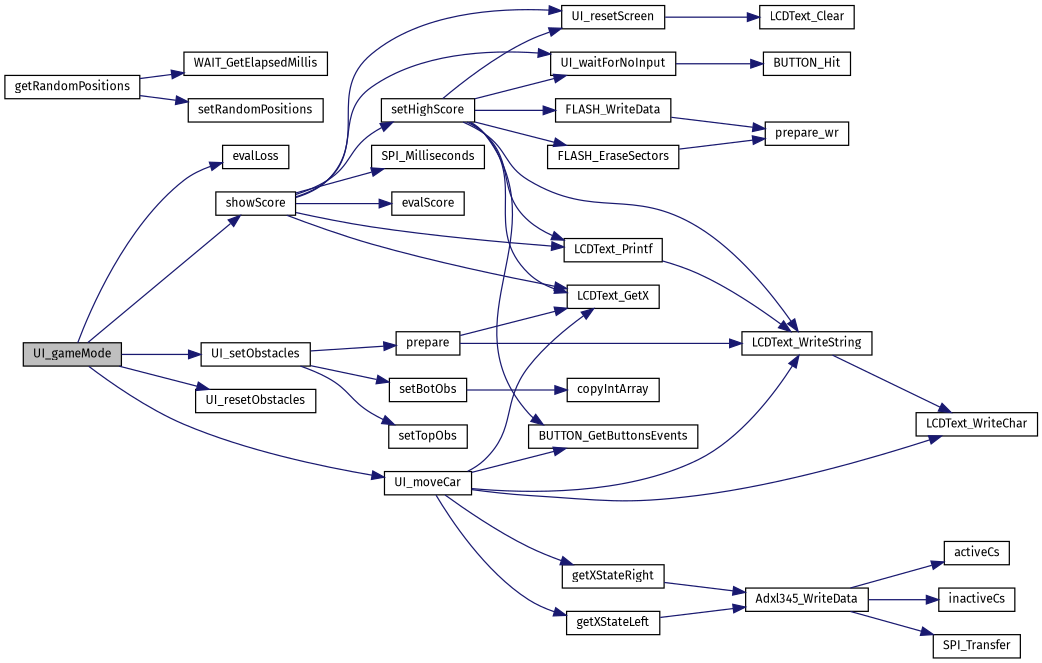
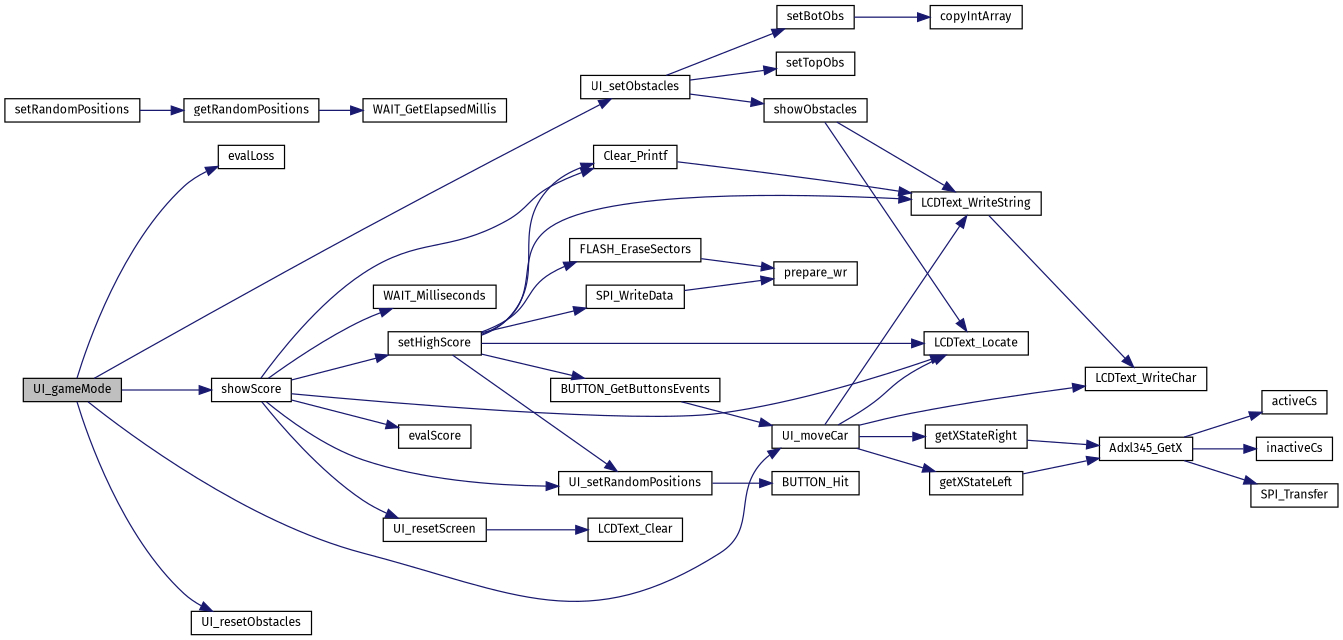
edge "setHighScore" -> "UI_resetScreen": removed
node "UI_waitForNoInput": label "UI_waitForNoInput" -> "UI_setRandomPositions"
edge "getRandomPositions" -> "setRandomPositions": reversed
node "FLASH_WriteData": label "FLASH_WriteData" -> "SPI_WriteData"
node "SPI_Milliseconds": label "SPI_Milliseconds" -> "WAIT_Milliseconds"
node "LCDText_Printf": label "LCDText_Printf" -> "Clear_Printf"
node "LCDText_GetX": label "LCDText_GetX" -> "LCDText_Locate"
node "prepare": label "prepare" -> "showObstacles"
edge "UI_moveCar" -> "BUTTON_GetButtonsEvents": reversed
node "Adxl345_WriteData": label "Adxl345_WriteData" -> "Adxl345_GetX"
